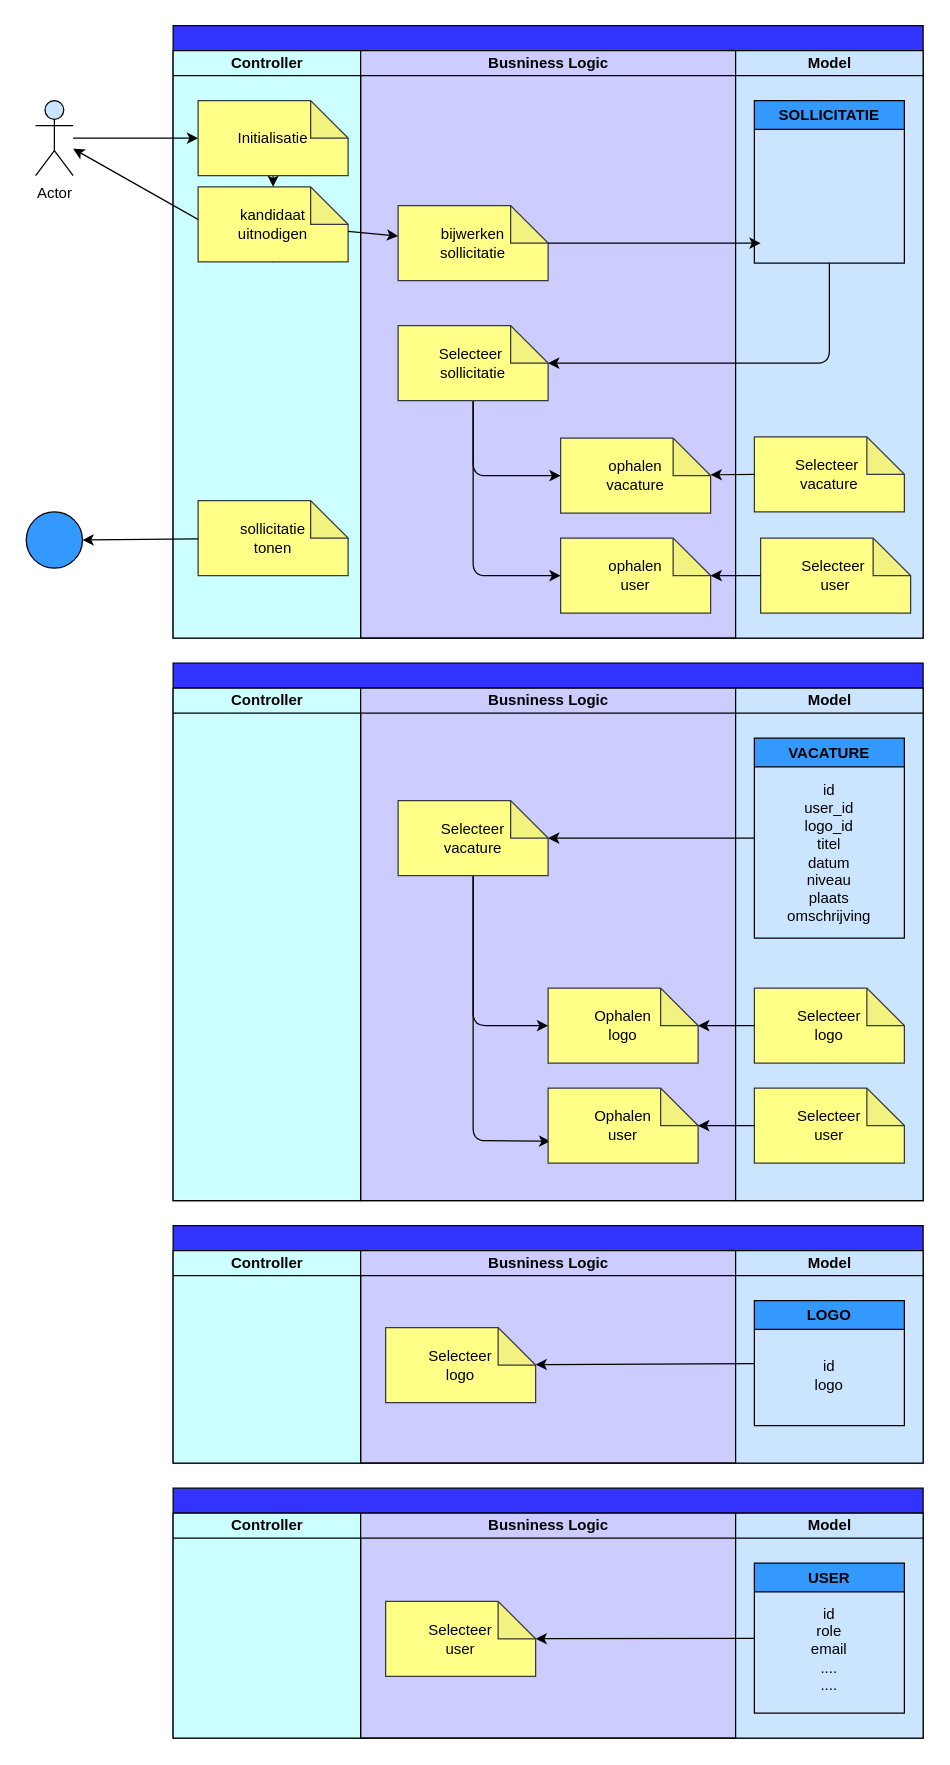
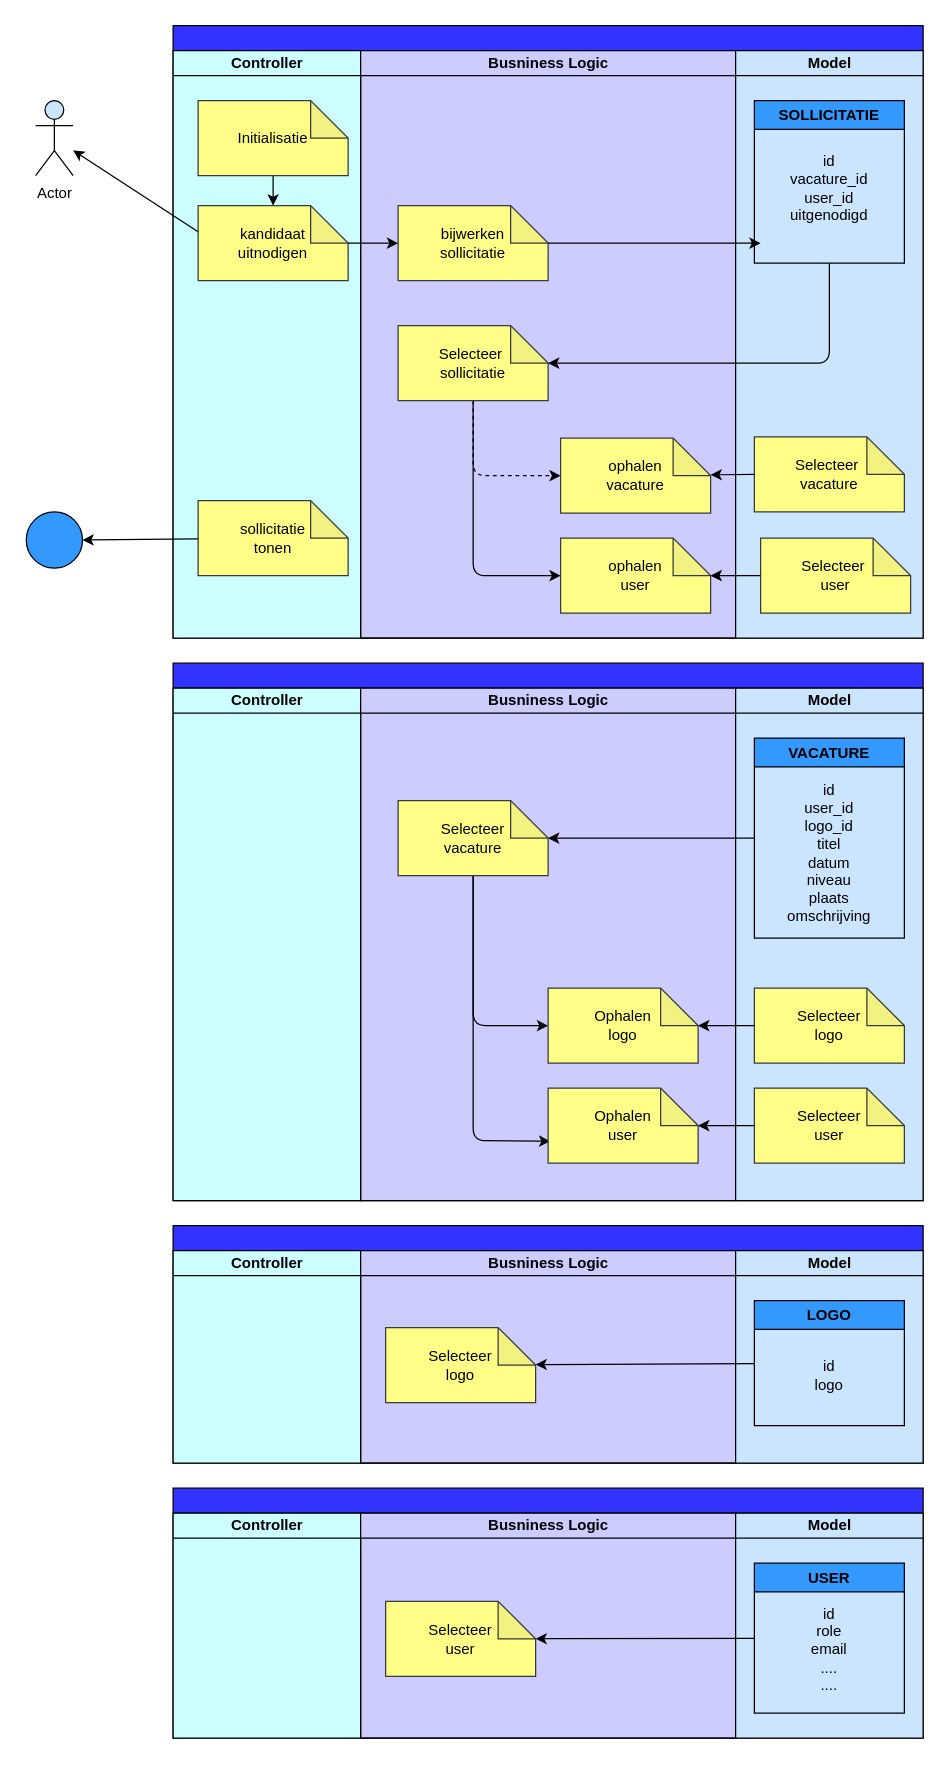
edge "Actor" -> "Initialisatie": removed
node "id vacature_id user_id uitgenodigd": added
node "kandidaat uitnodigen": moved (273, 224) -> (273, 243)
edge "Selecteer sollicitatie" -> "ophalen vacature": style solid -> dashed
